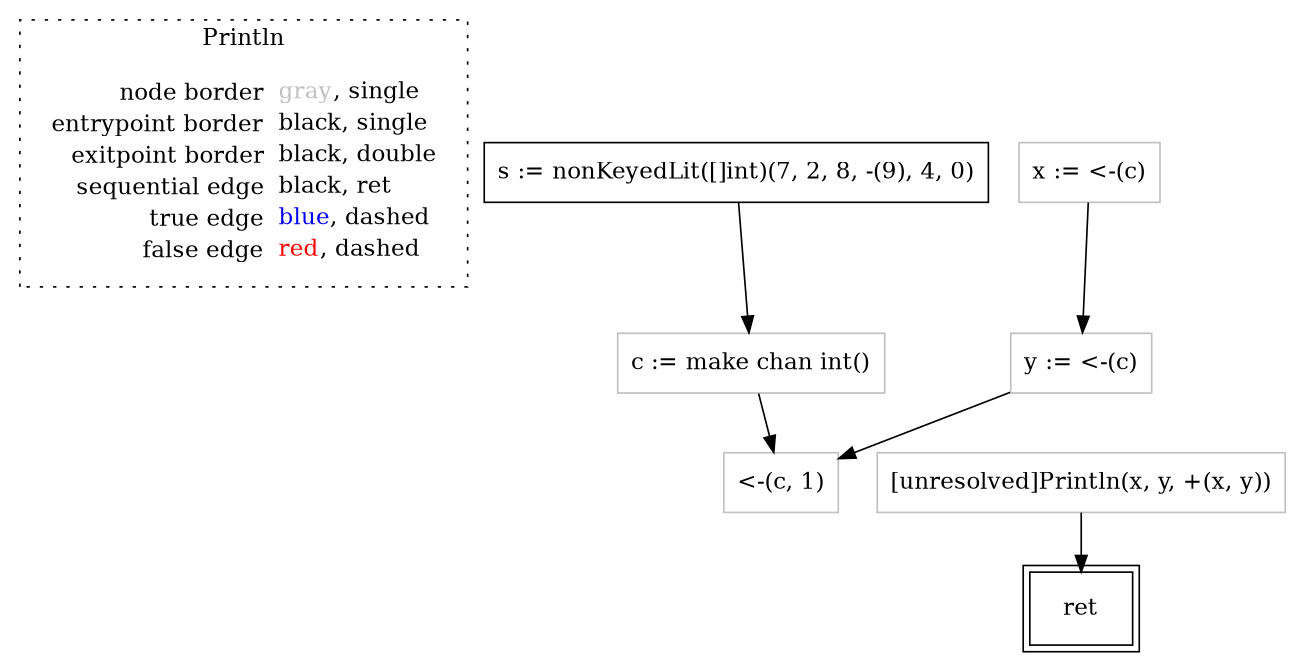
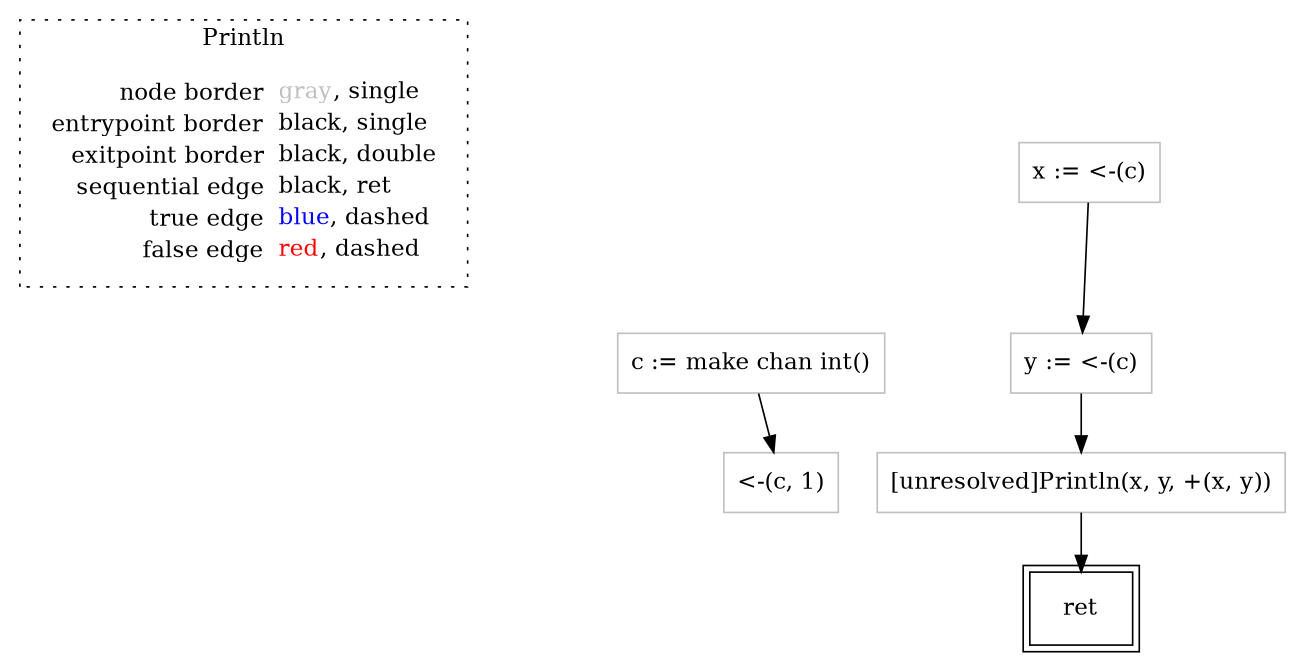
node "s := nonKeyedLit([]int)(7, 2, 8, -(9), 4, 0)": removed
edge "y := <-(c)" -> "<-(c, 1)": now "y := <-(c)" -> "[unresolved]Println(x, y, +(x, y))"
